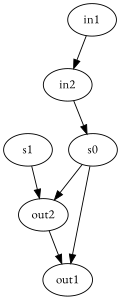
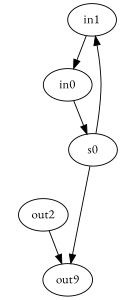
node "in2": label "in2" -> "in0"
node "s1": removed
edge "s0" -> "out2": now "s0" -> "in1"
node "out1": label "out1" -> "out9"
